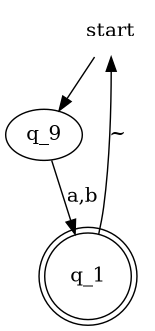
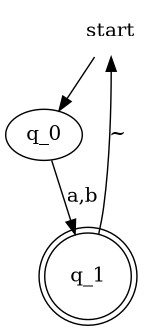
node "q_9": label "q_9" -> "q_0"
